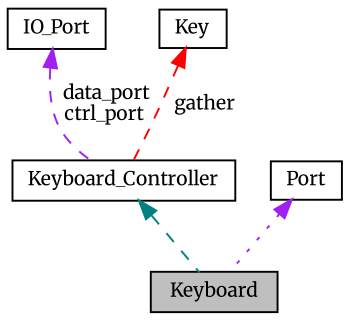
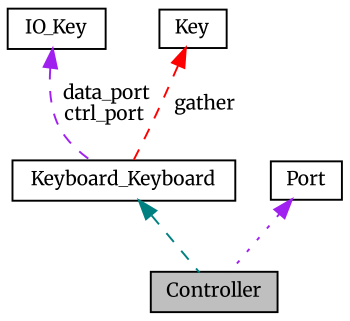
node "IO_Port": label "IO_Port" -> "IO_Key"
node "Keyboard_Controller": label "Keyboard_Controller" -> "Keyboard_Keyboard"
node "Keyboard": label "Keyboard" -> "Controller"
